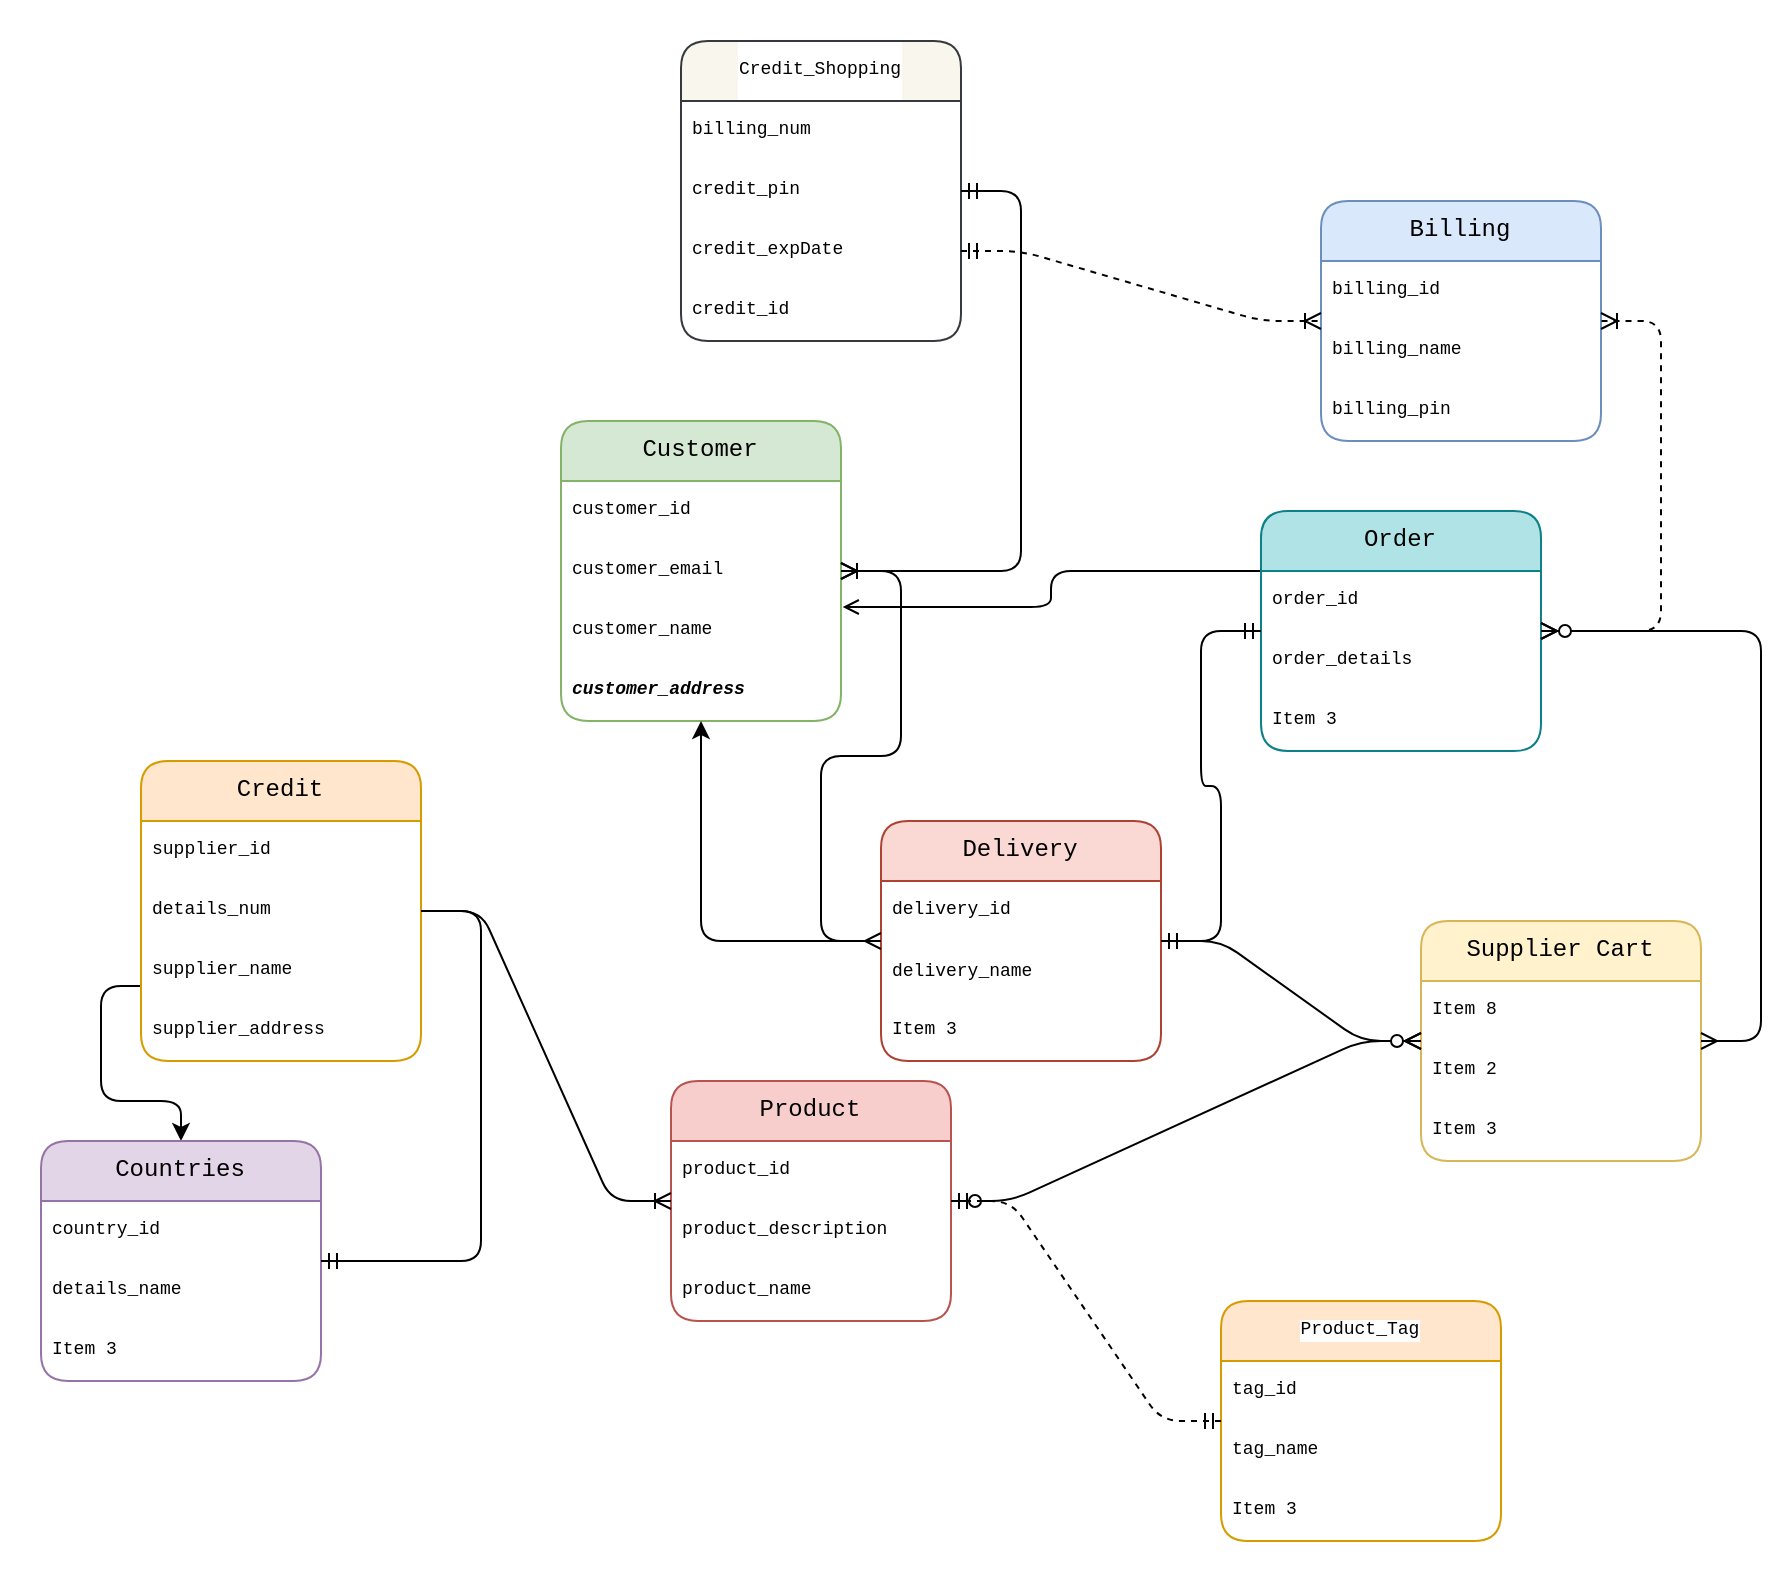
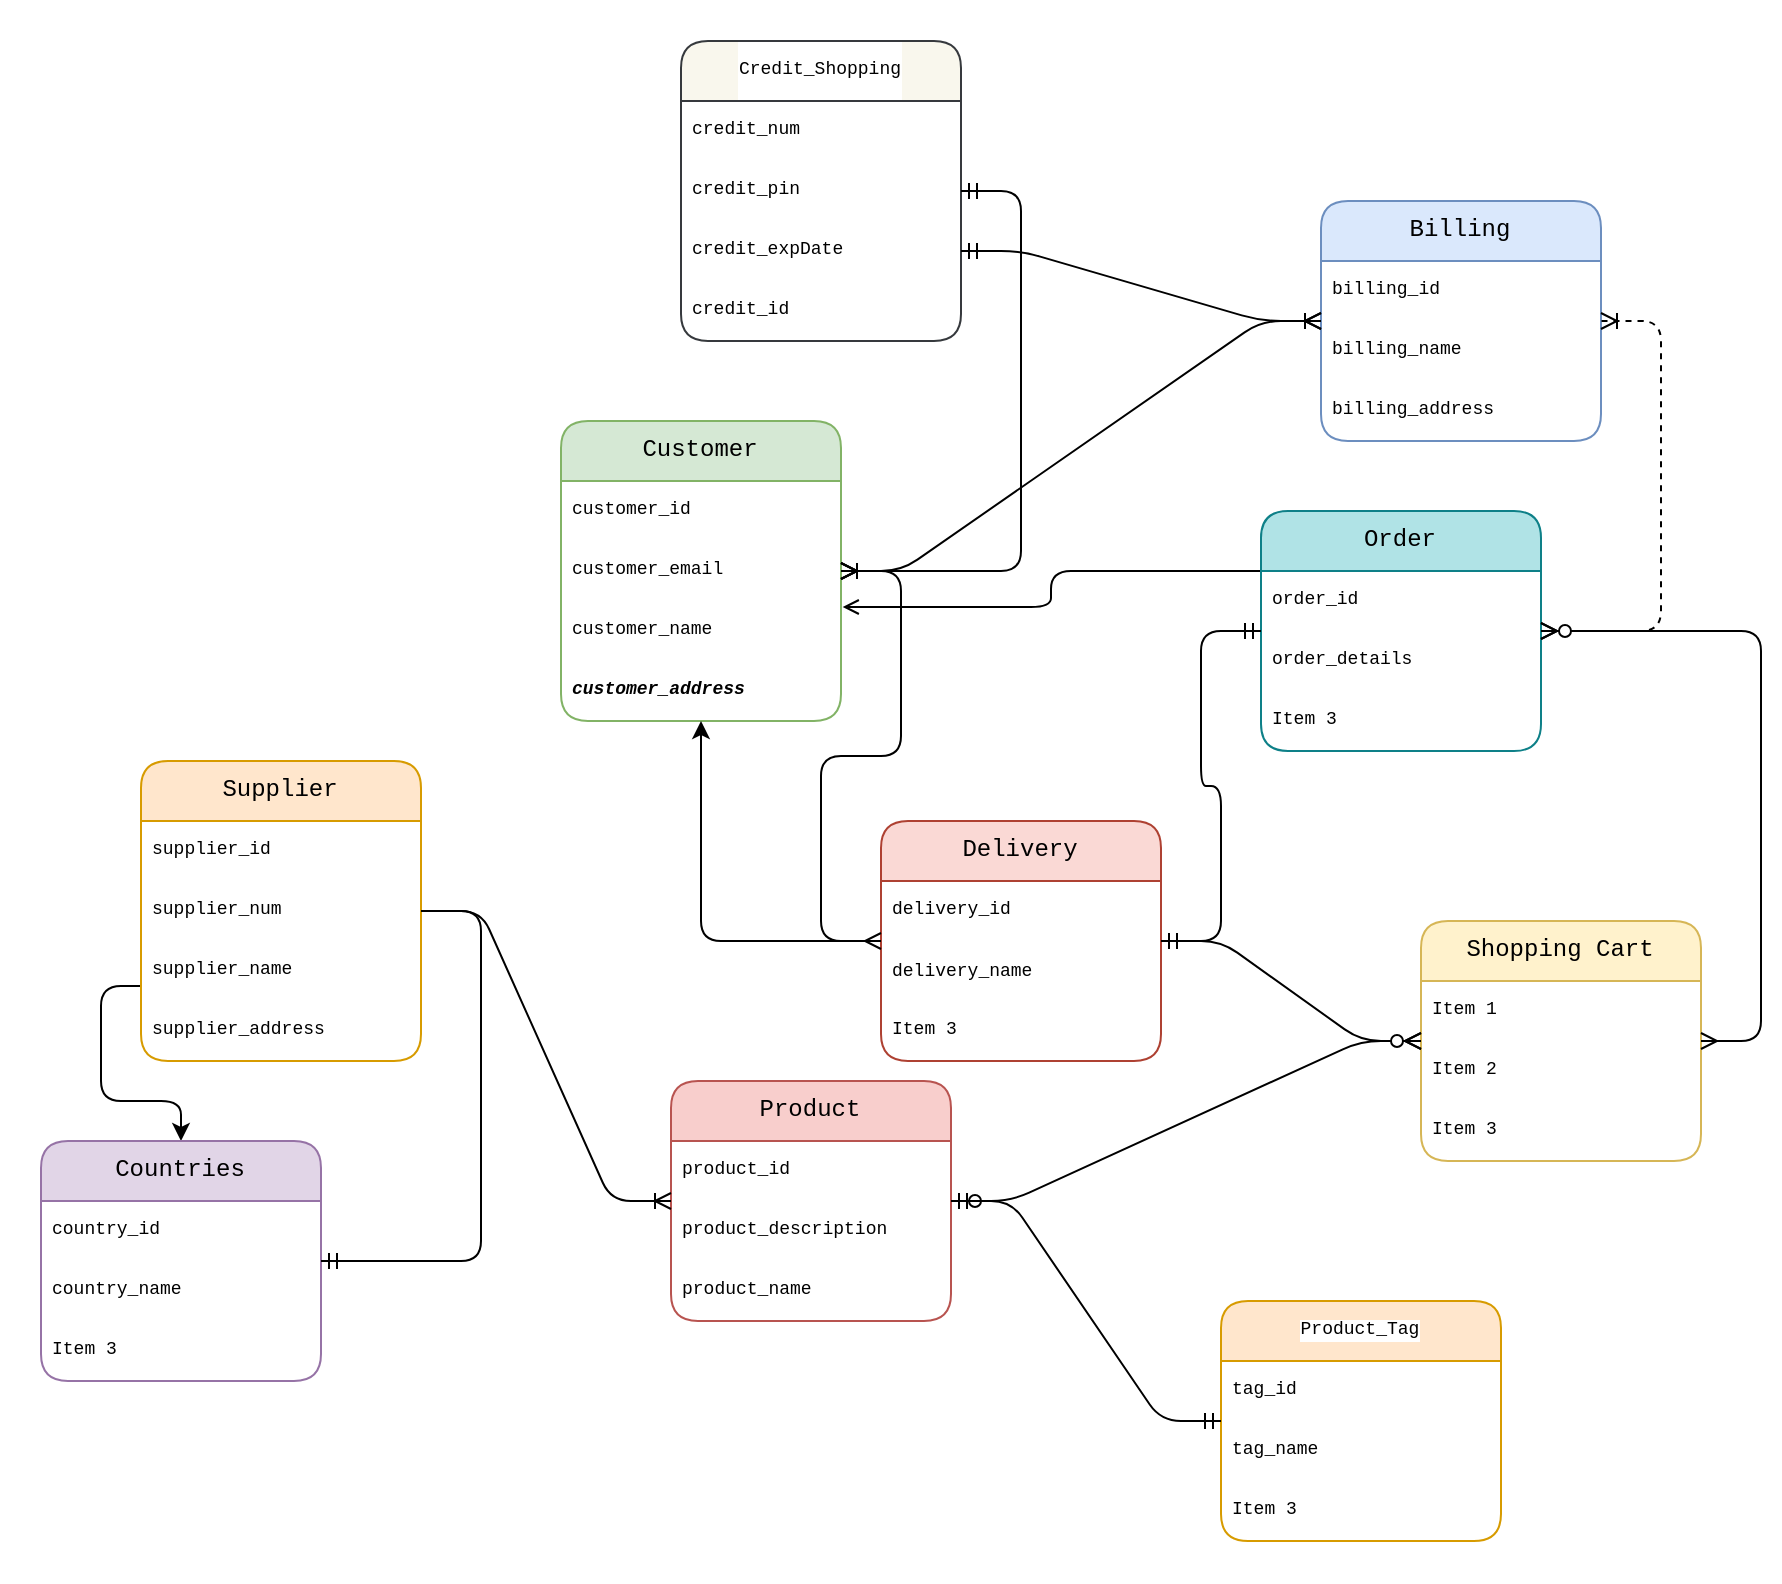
node "billing_num": label "billing_num" -> "credit_num"
edge "credit_expDate" -- "Billing": style dashed -> solid
edge "Billing" -- "Customer": added
node "billing_pin": label "billing_pin" -> "billing_address"
node "Credit": label "Credit" -> "Supplier"
node "details_num": label "details_num" -> "supplier_num"
node "Supplier Cart": label "Supplier Cart" -> "Shopping Cart"
node "Item 8": label "Item 8" -> "Item 1"
node "details_name": label "details_name" -> "country_name"
edge "Product" -- "Product_Tag": style dashed -> solid
